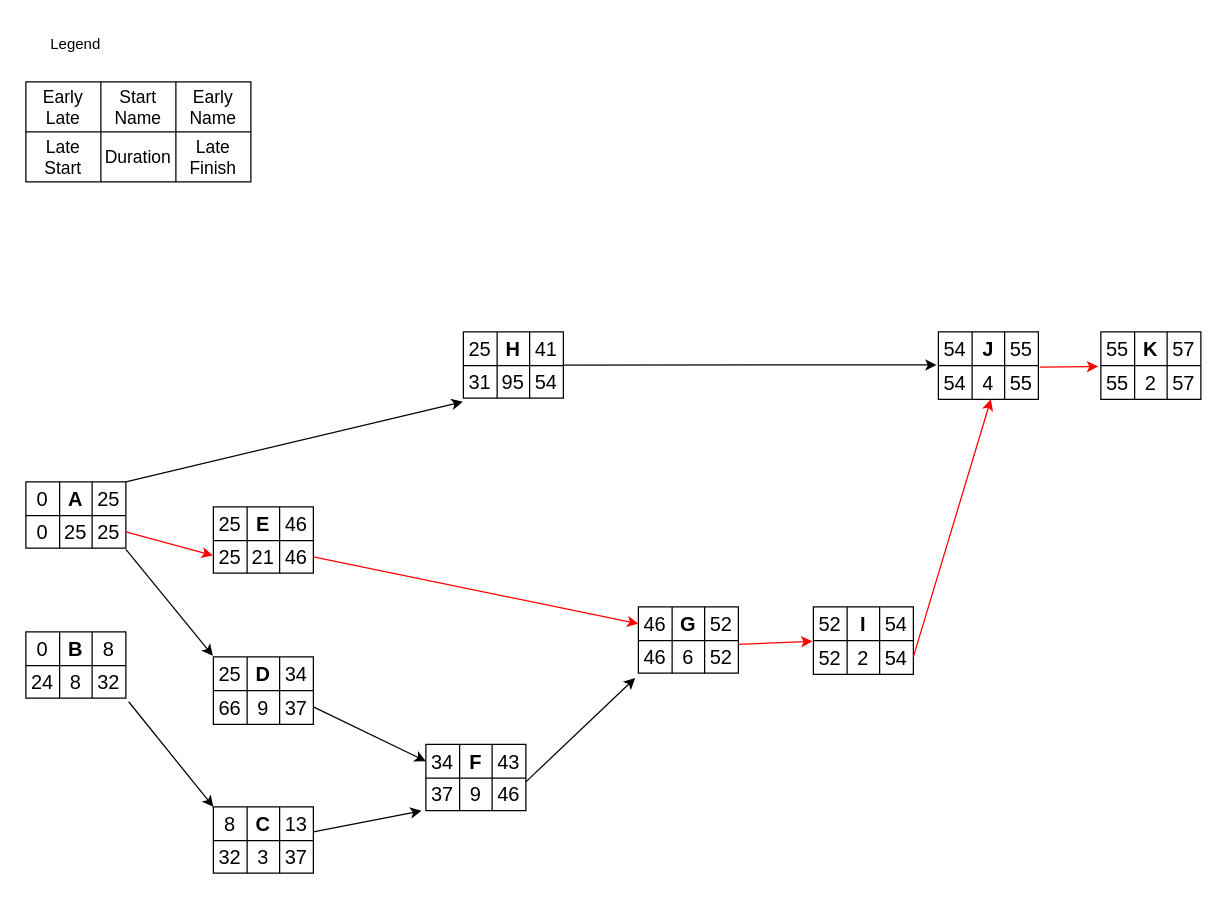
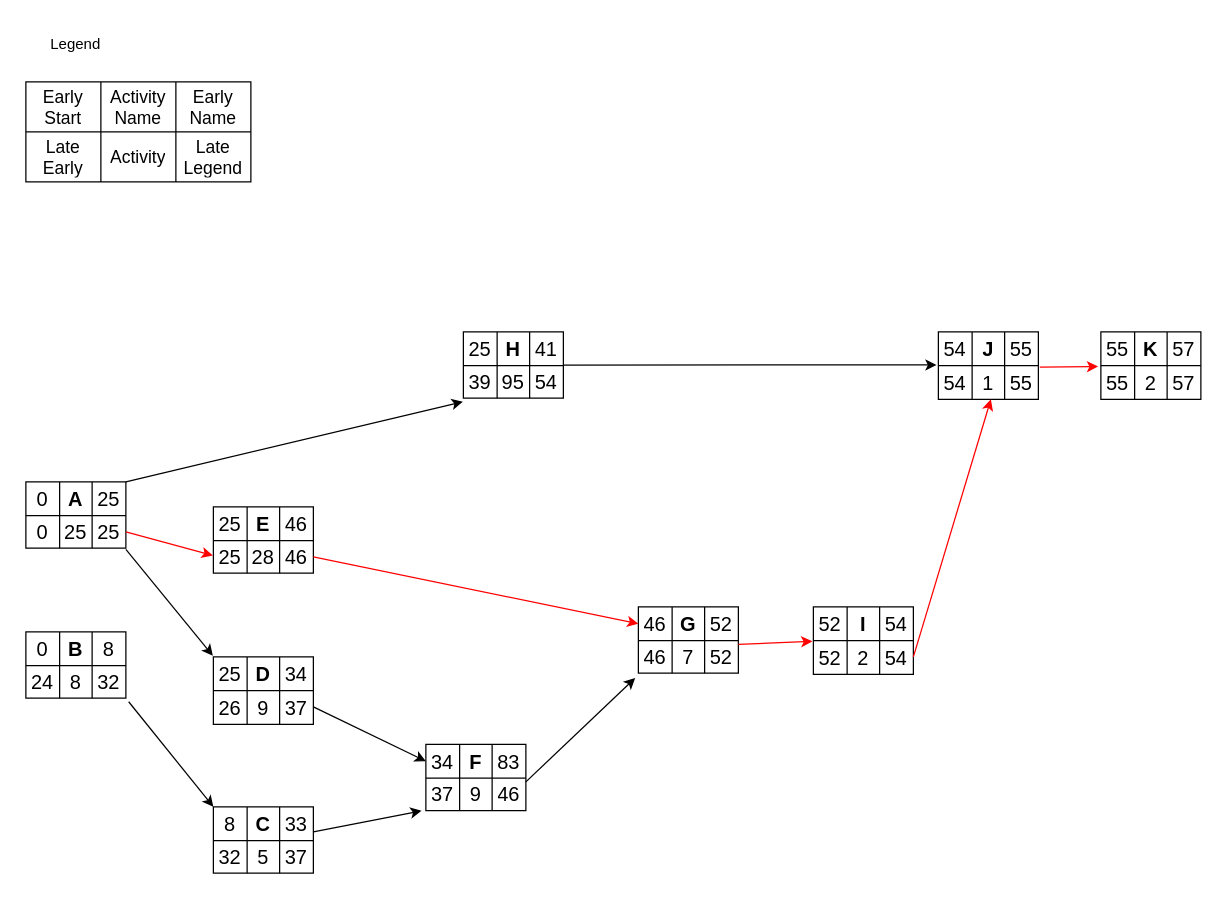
node "Early Late": label "Early Late" -> "Early Start"
node "Start Name": label "Start Name" -> "Activity Name"
node "Late Start": label "Late Start" -> "Late Early"
node "Duration": label "Duration" -> "Activity"
node "Late Finish": label "Late Finish" -> "Late Legend"
node "31": label "31" -> "39"
node "4": label "4" -> "1"
node "21": label "21" -> "28"
node "6": label "6" -> "7"
node "66": label "66" -> "26"
node "43": label "43" -> "83"
node "13": label "13" -> "33"
node "3": label "3" -> "5"
